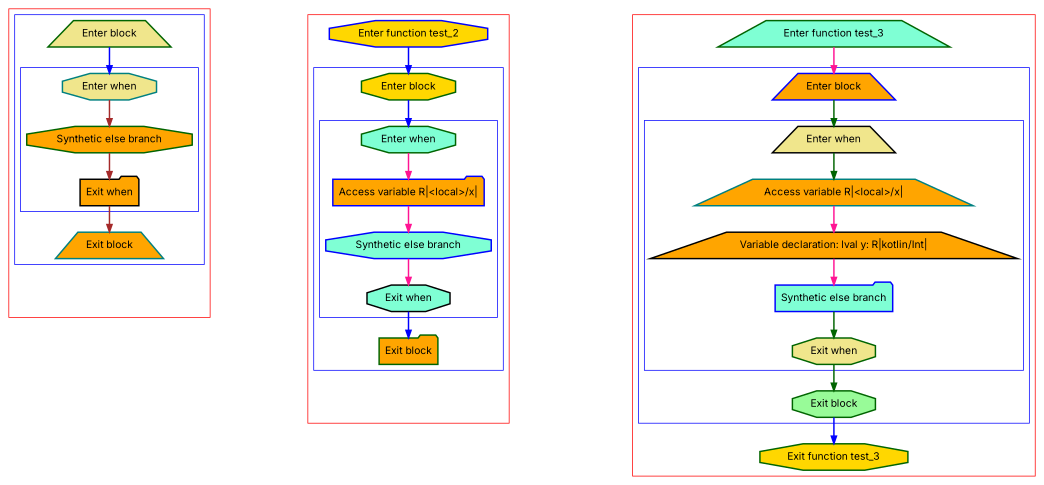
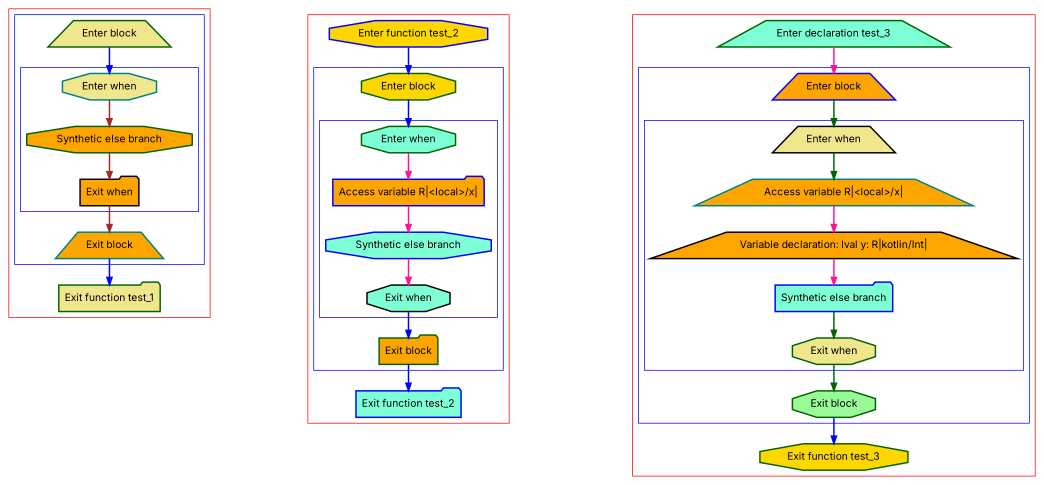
node "Enter function test_3": label "Enter function test_3" -> "Enter declaration test_3"
node "Exit function test_1": added
node "Exit function test_2": added
